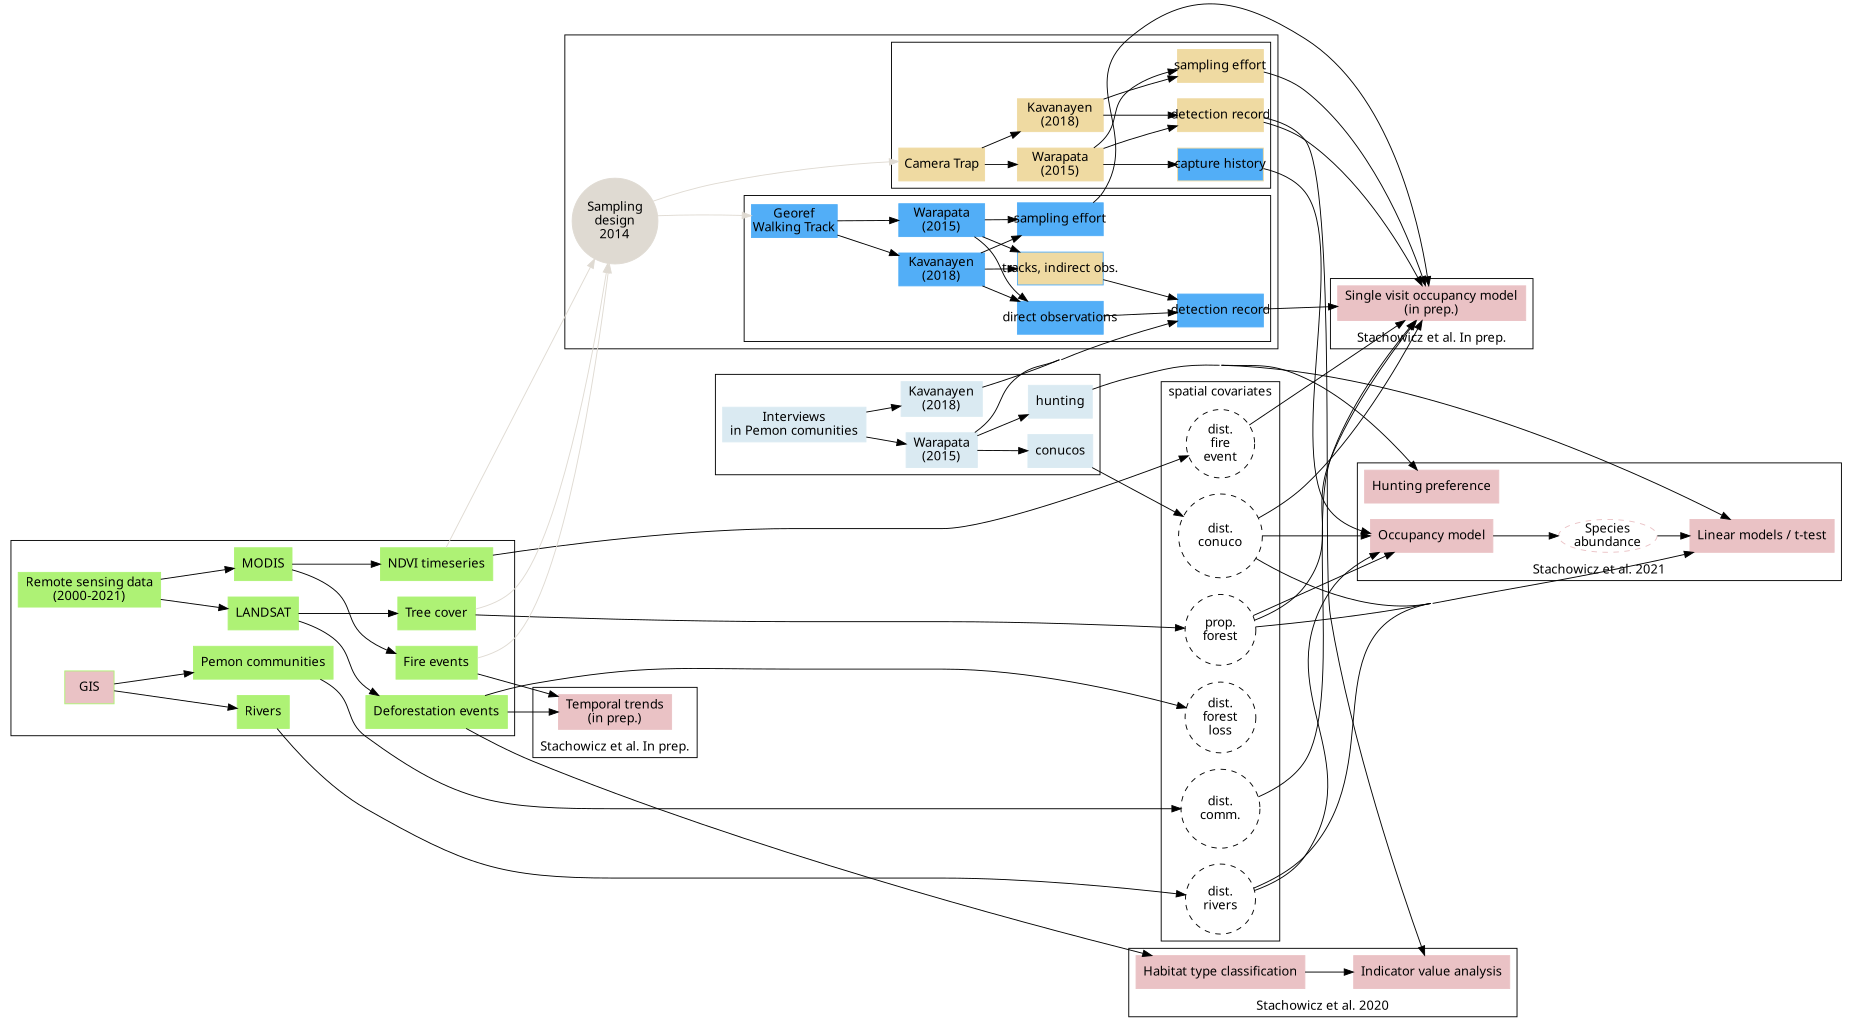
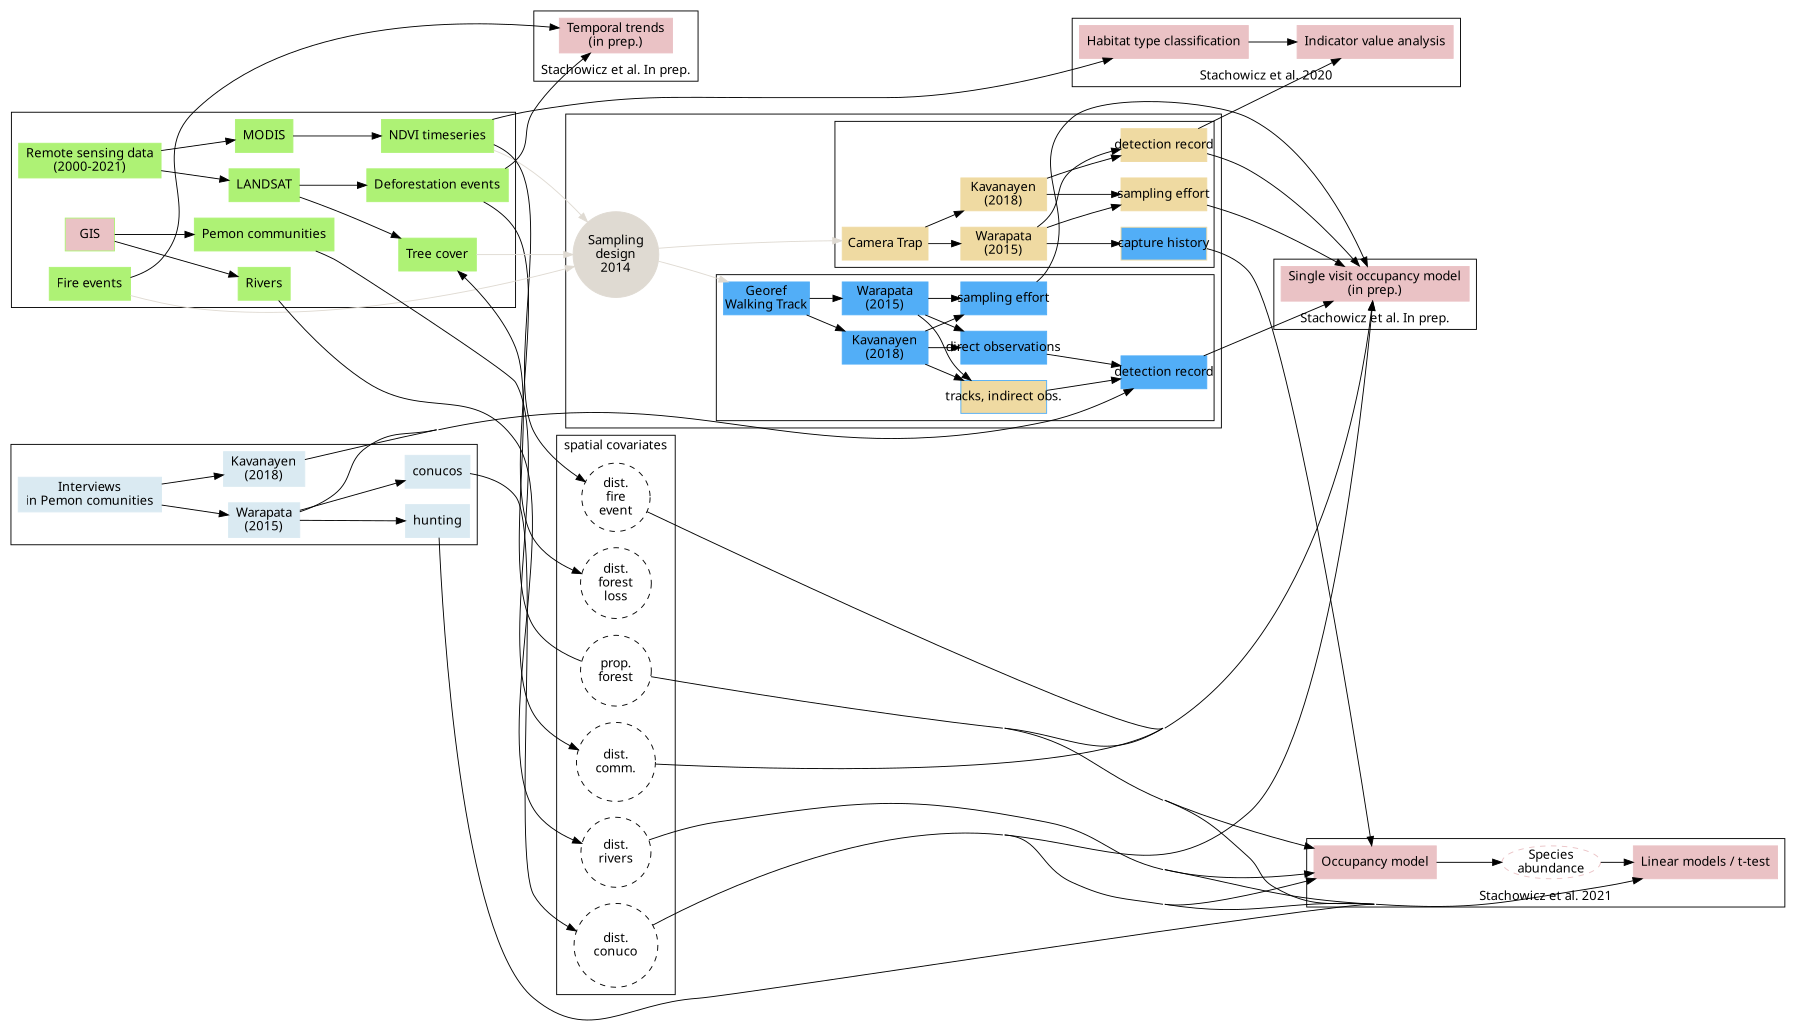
node "Hunting preference": removed
edge "MODIS" -> "Fire events": removed
edge "Tree cover" -> "prop. forest": reversed
edge "Deforestation events" -> "Habitat type classification": now "NDVI timeseries" -> "Habitat type classification"
